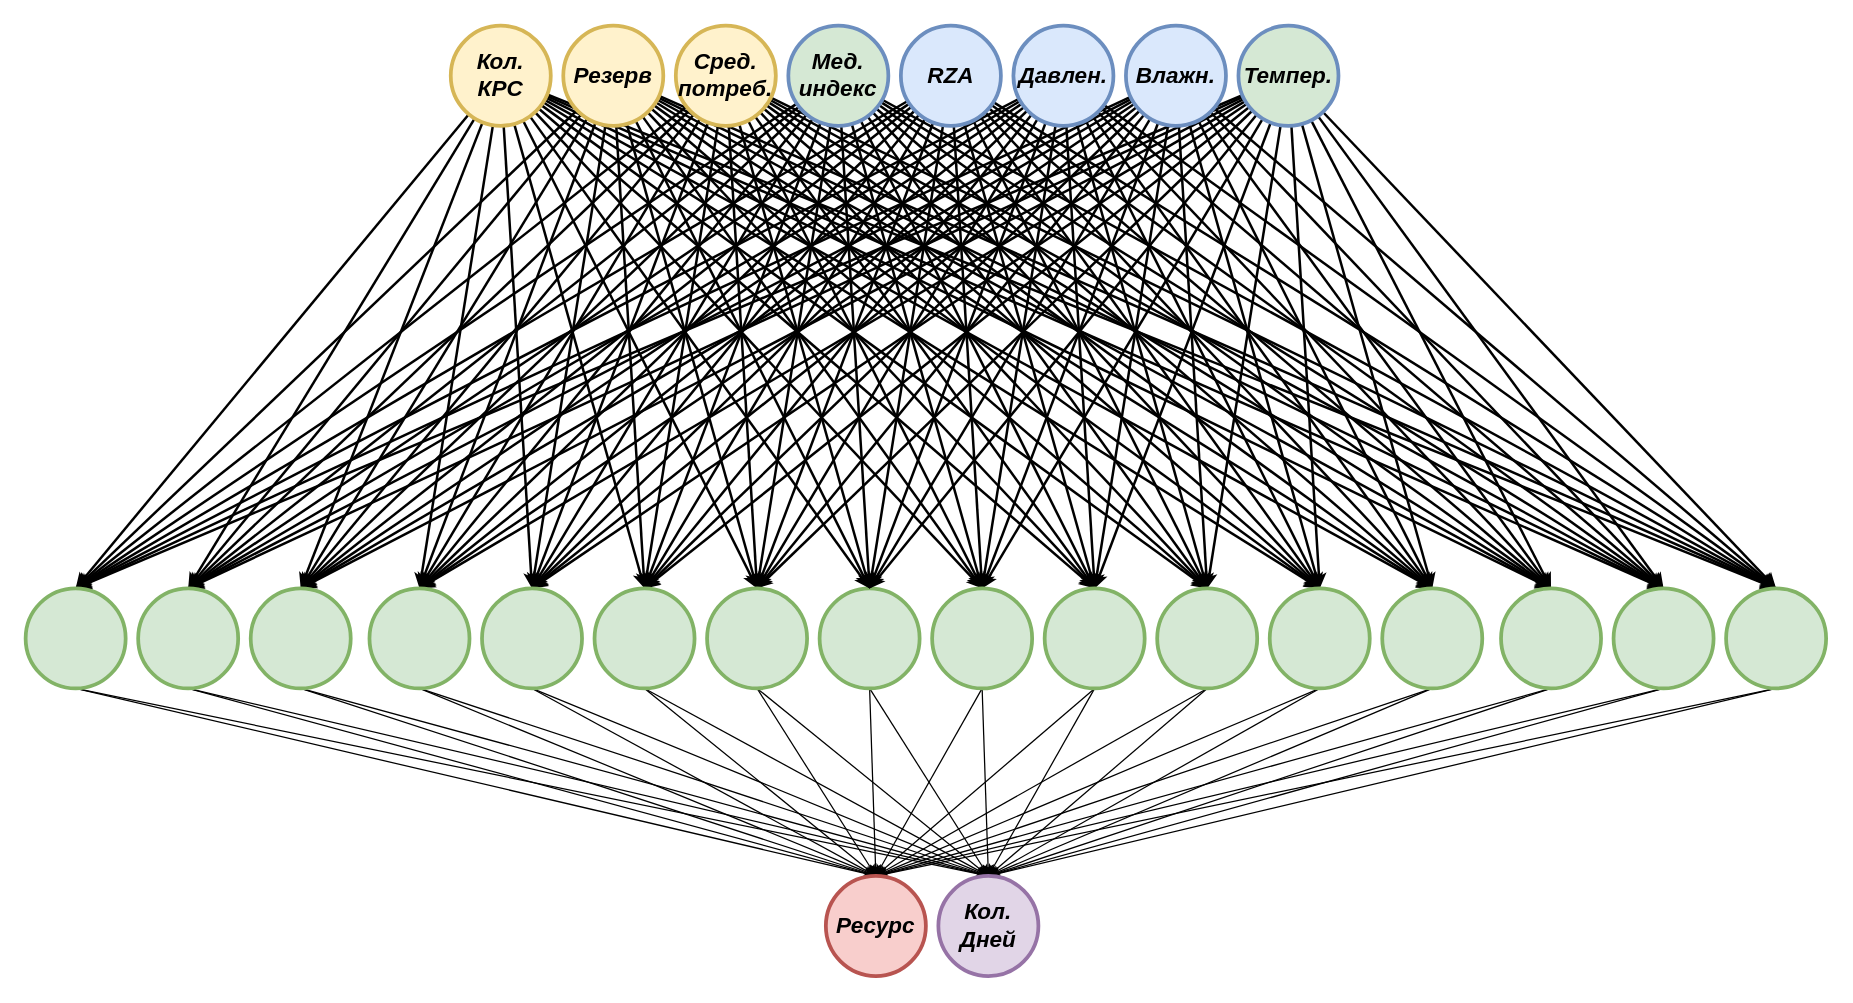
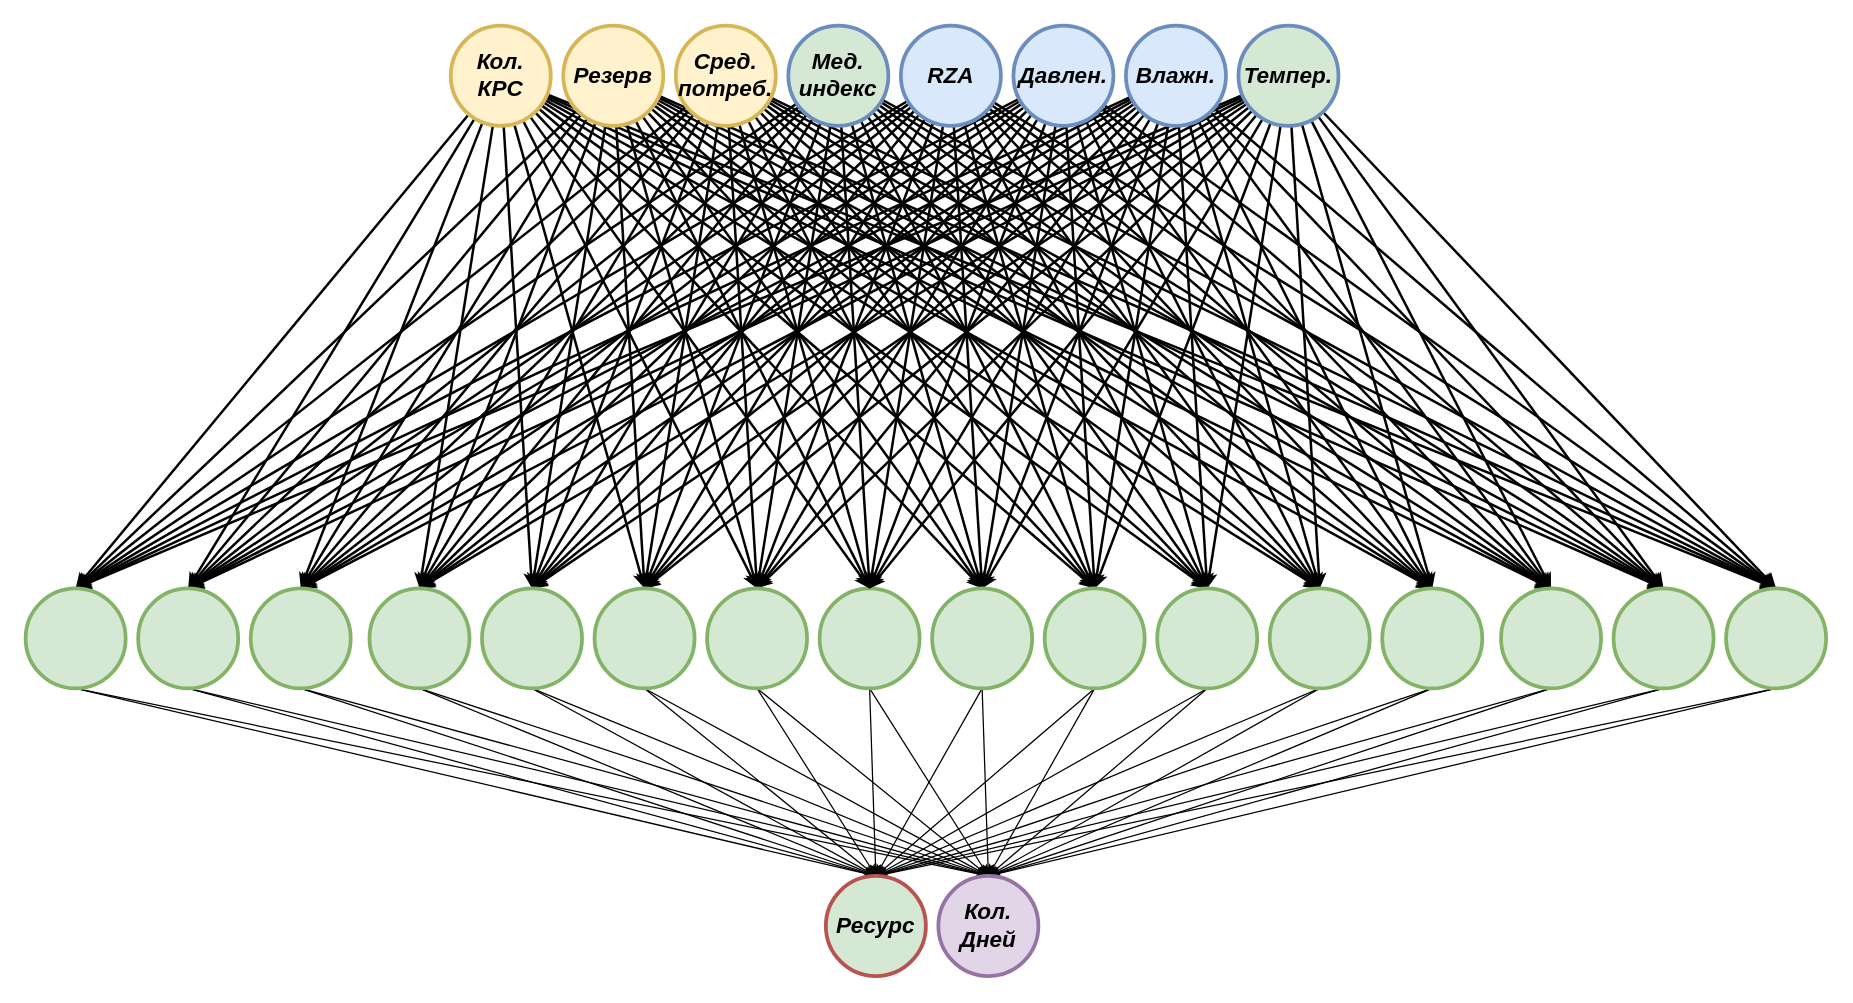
node "Ресурс": fillcolor #f8cecc -> #d5e8d4
